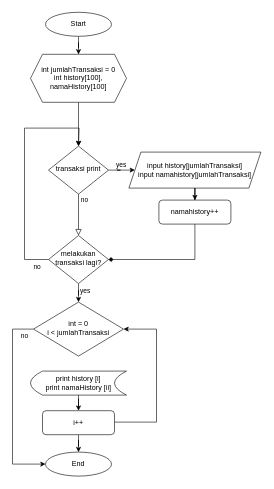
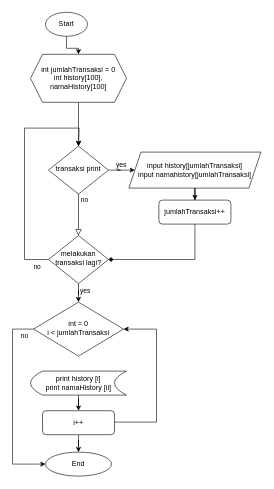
node "Start": size 66x24 -> 42x24
node "namahistory++": label "namahistory++" -> "jumlahTransaksi++"
